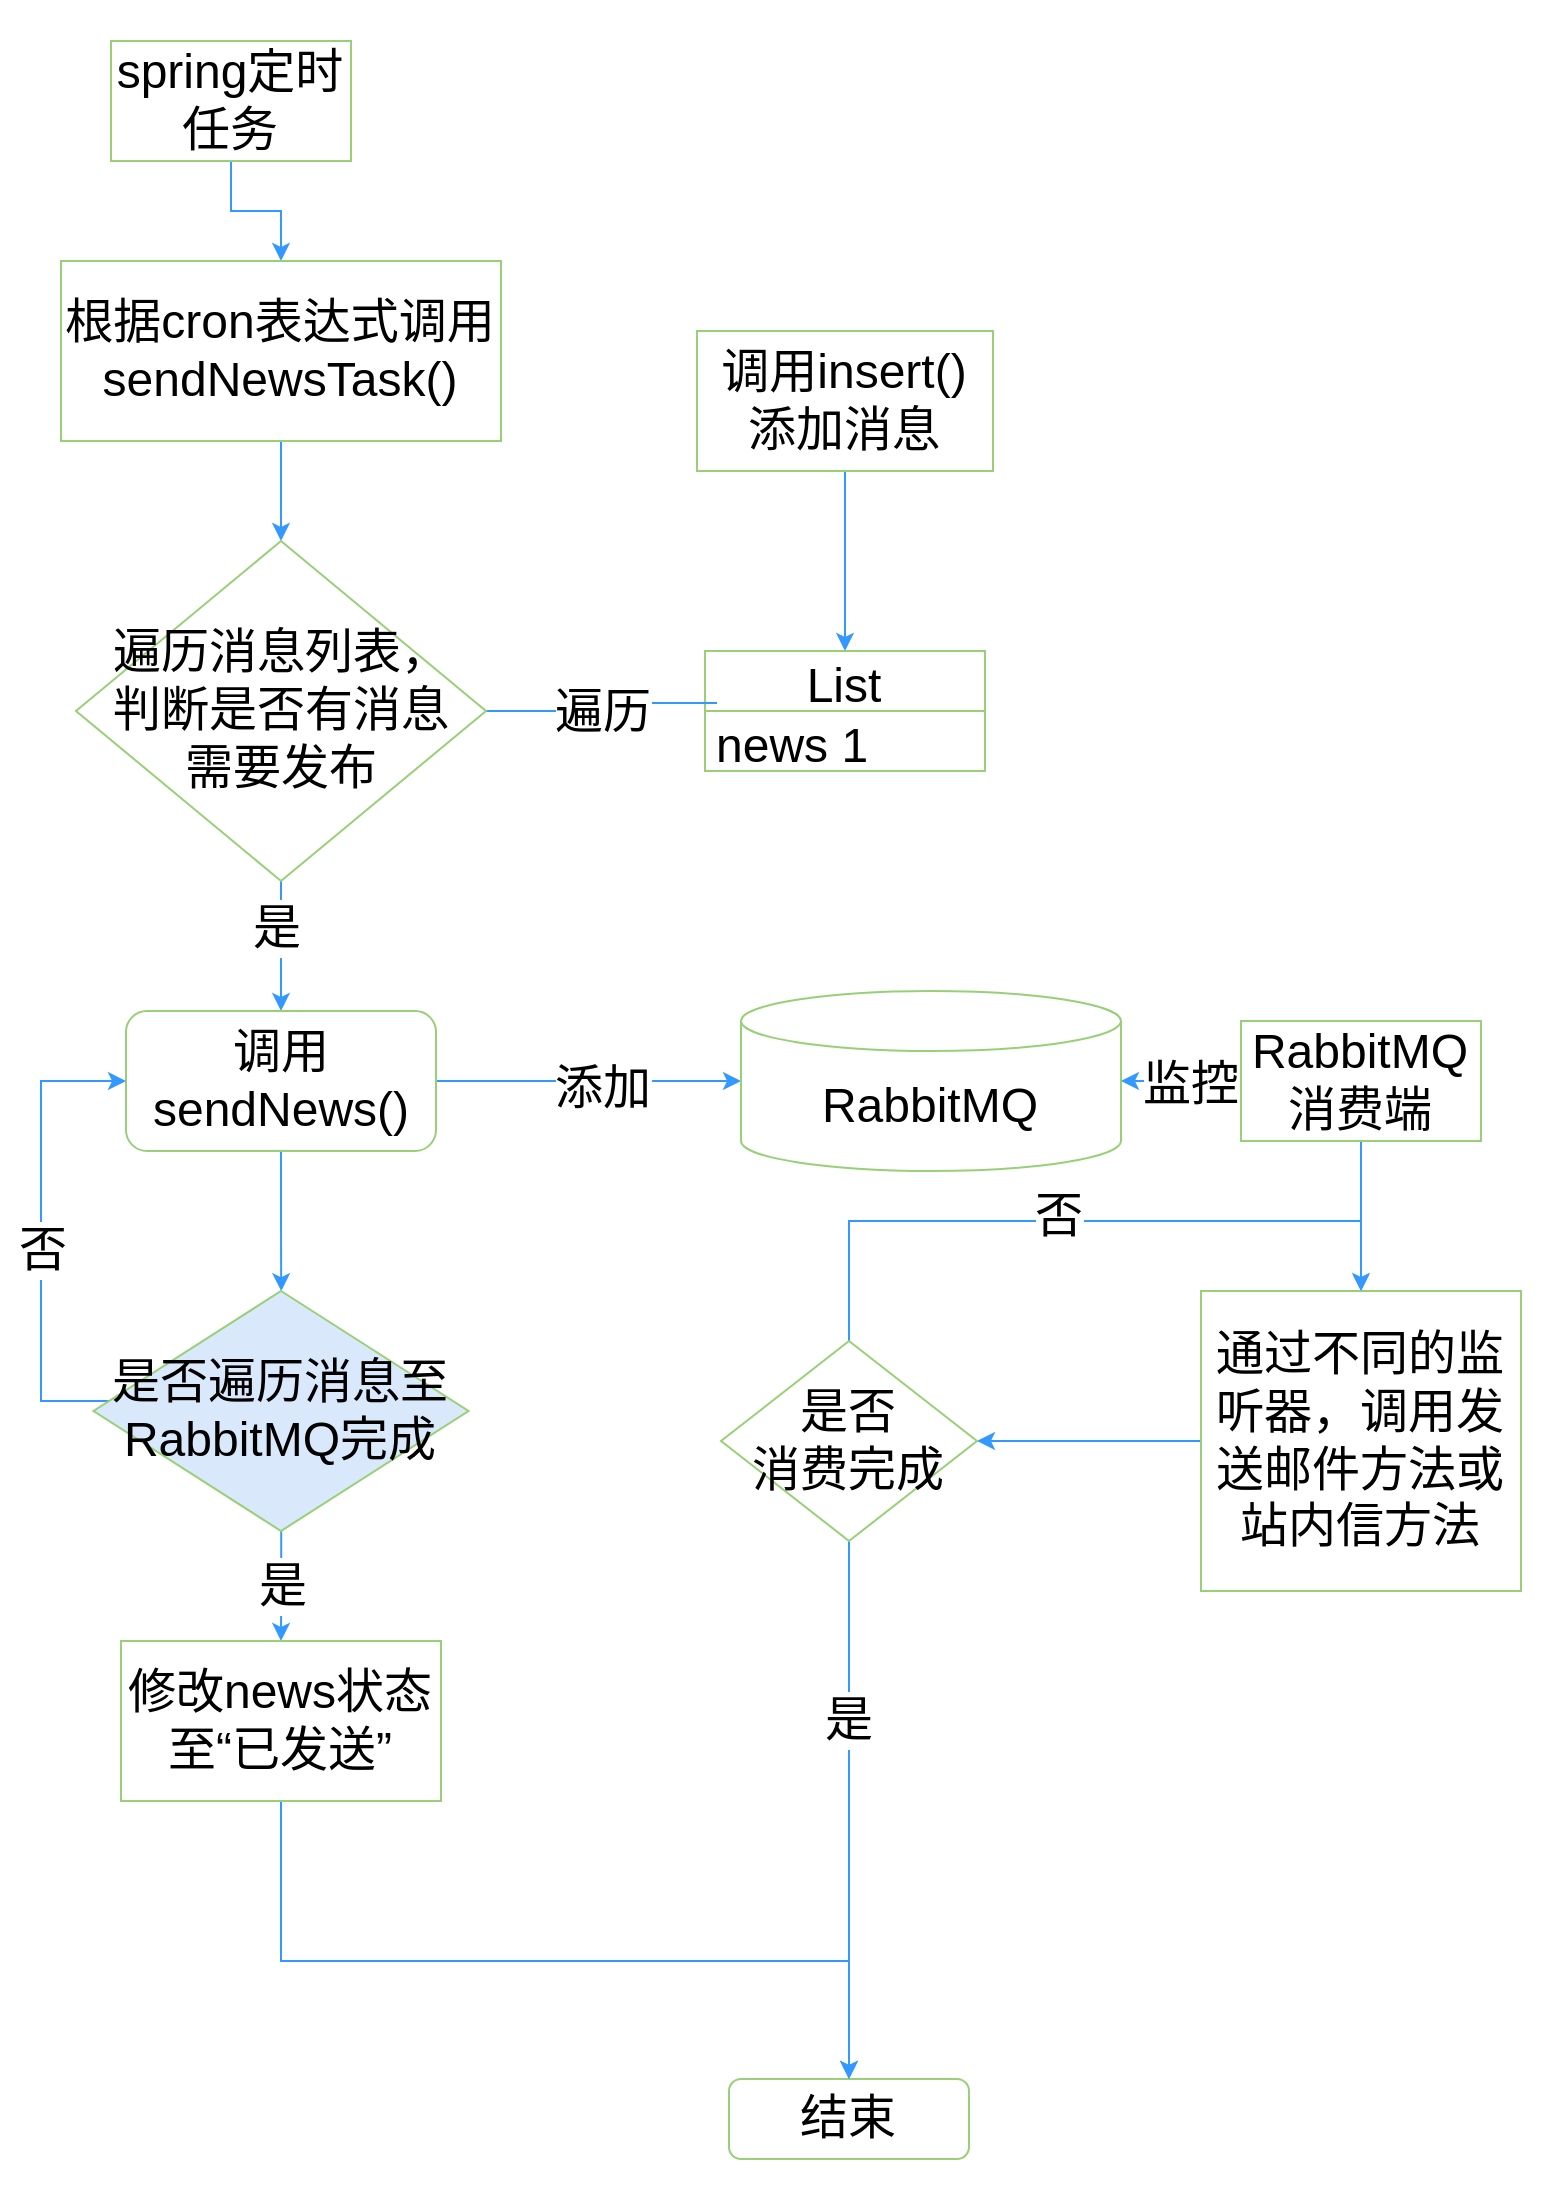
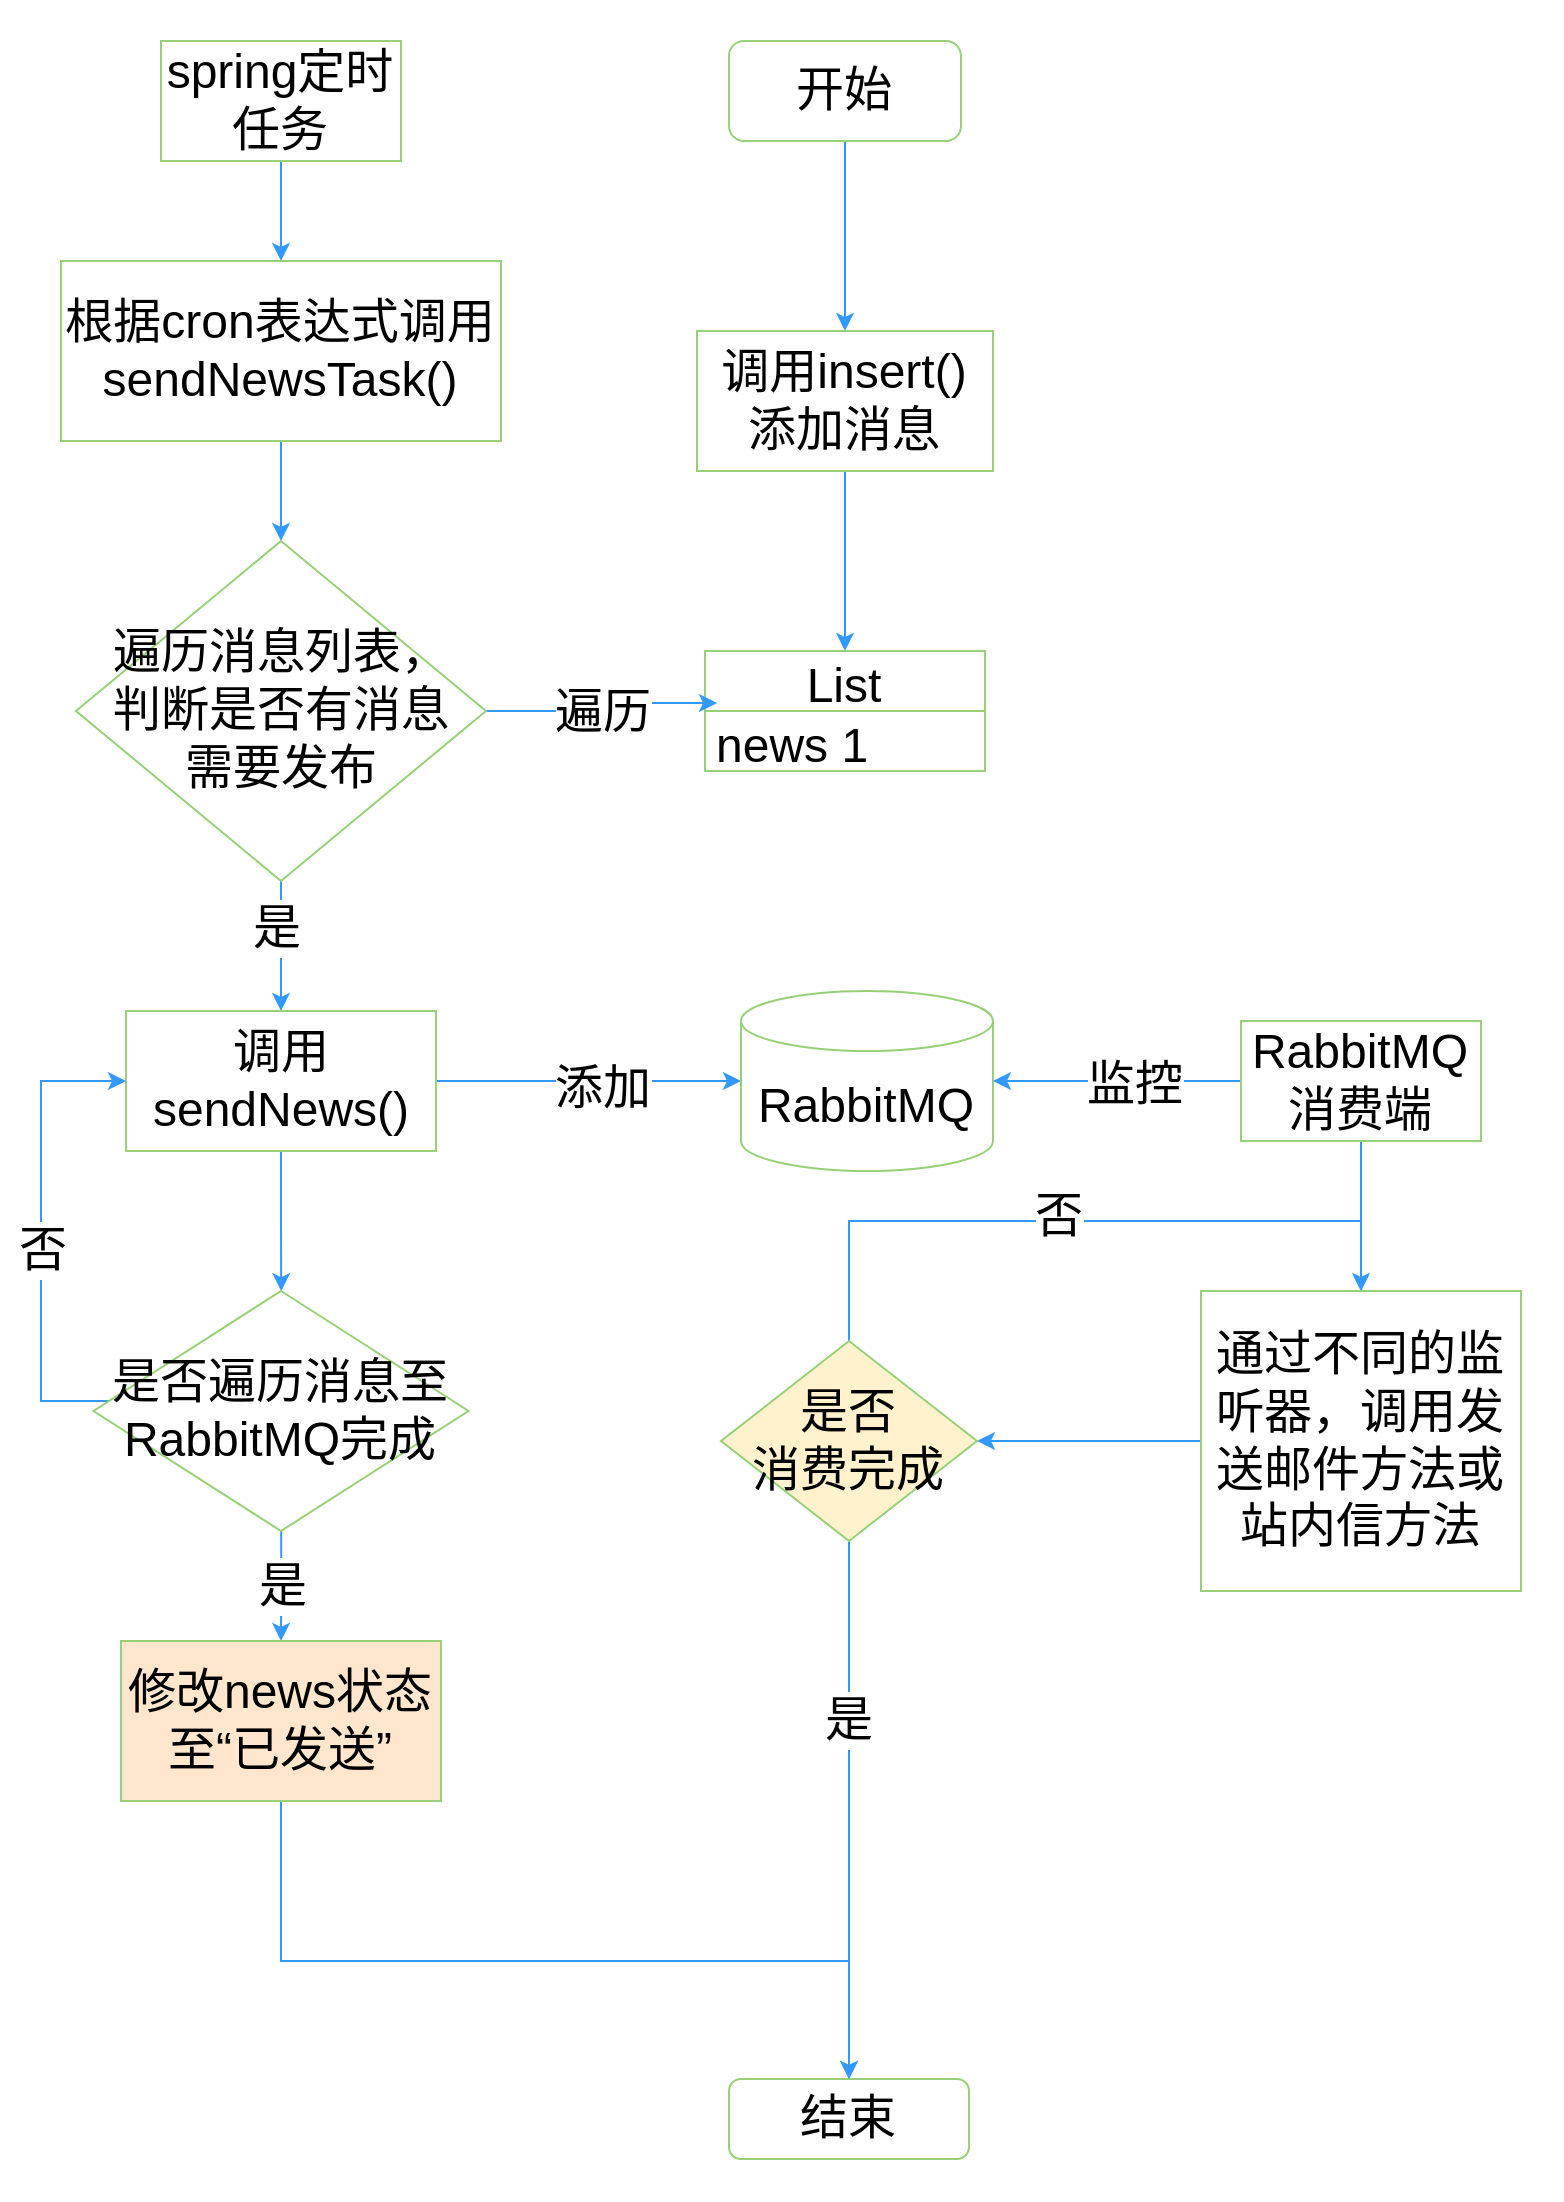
node "开始": added
node "spring定时任务": moved (231, 101) -> (281, 101)
edge "开始" -> "调用insert()添加消息": added
edge "遍历消息列表， 判断是否有消息 需要发布" -- "news 1": arrowhead none -> classic
node "调用 sendNews()": shape rounded rectangle -> rectangle
node "RabbitMQ": size 380x180 -> 252x180
node "是否遍历消息至RabbitMQ完成": fillcolor #dae8fc -> #ffffff
node "是否 消费完成": fillcolor #ffffff -> #fff2cc
node "修改news状态至“已发送”": fillcolor #ffffff -> #ffe6cc
